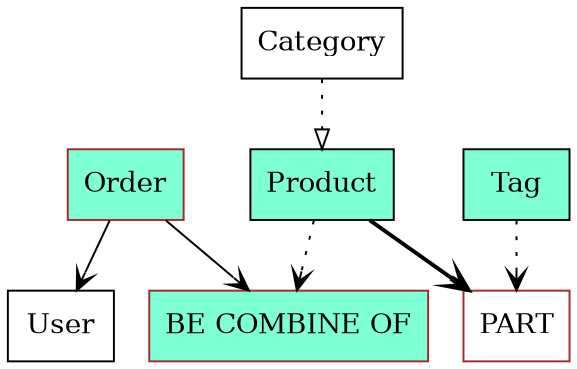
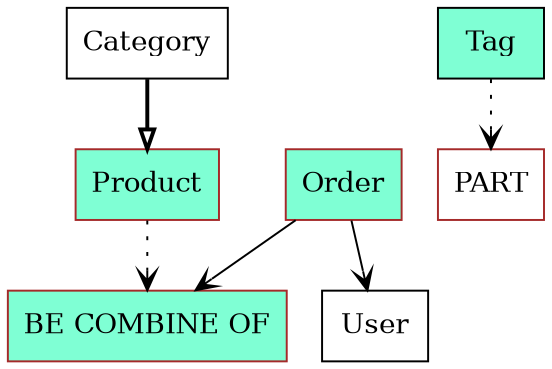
edge "Category" -> "Product": style dotted -> bold
node "Product": color black -> brown
edge "Product" -> "PART": removed
